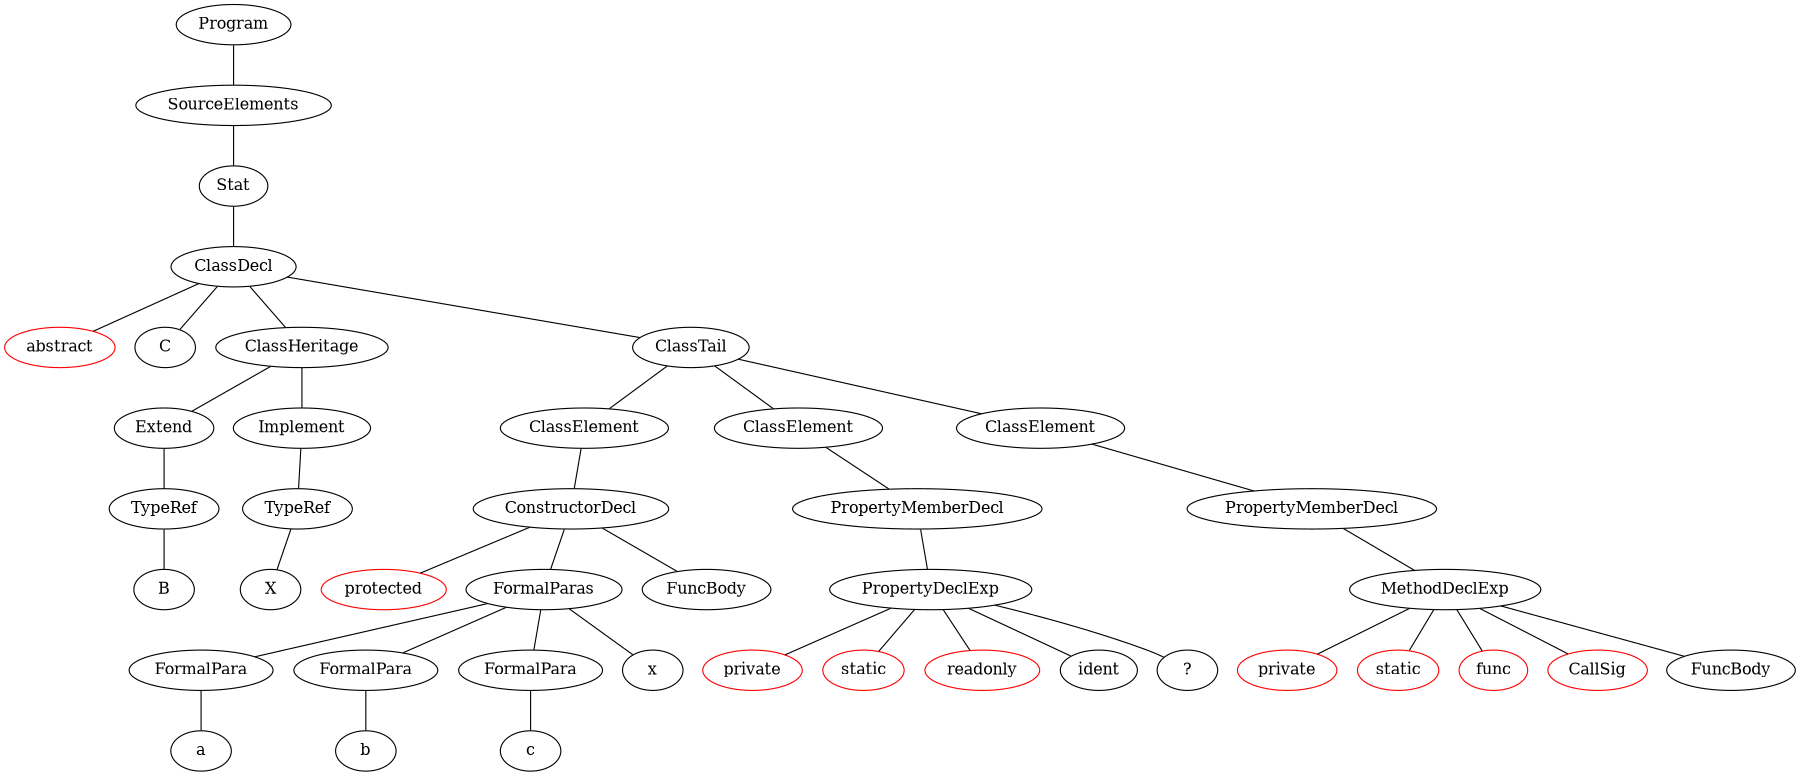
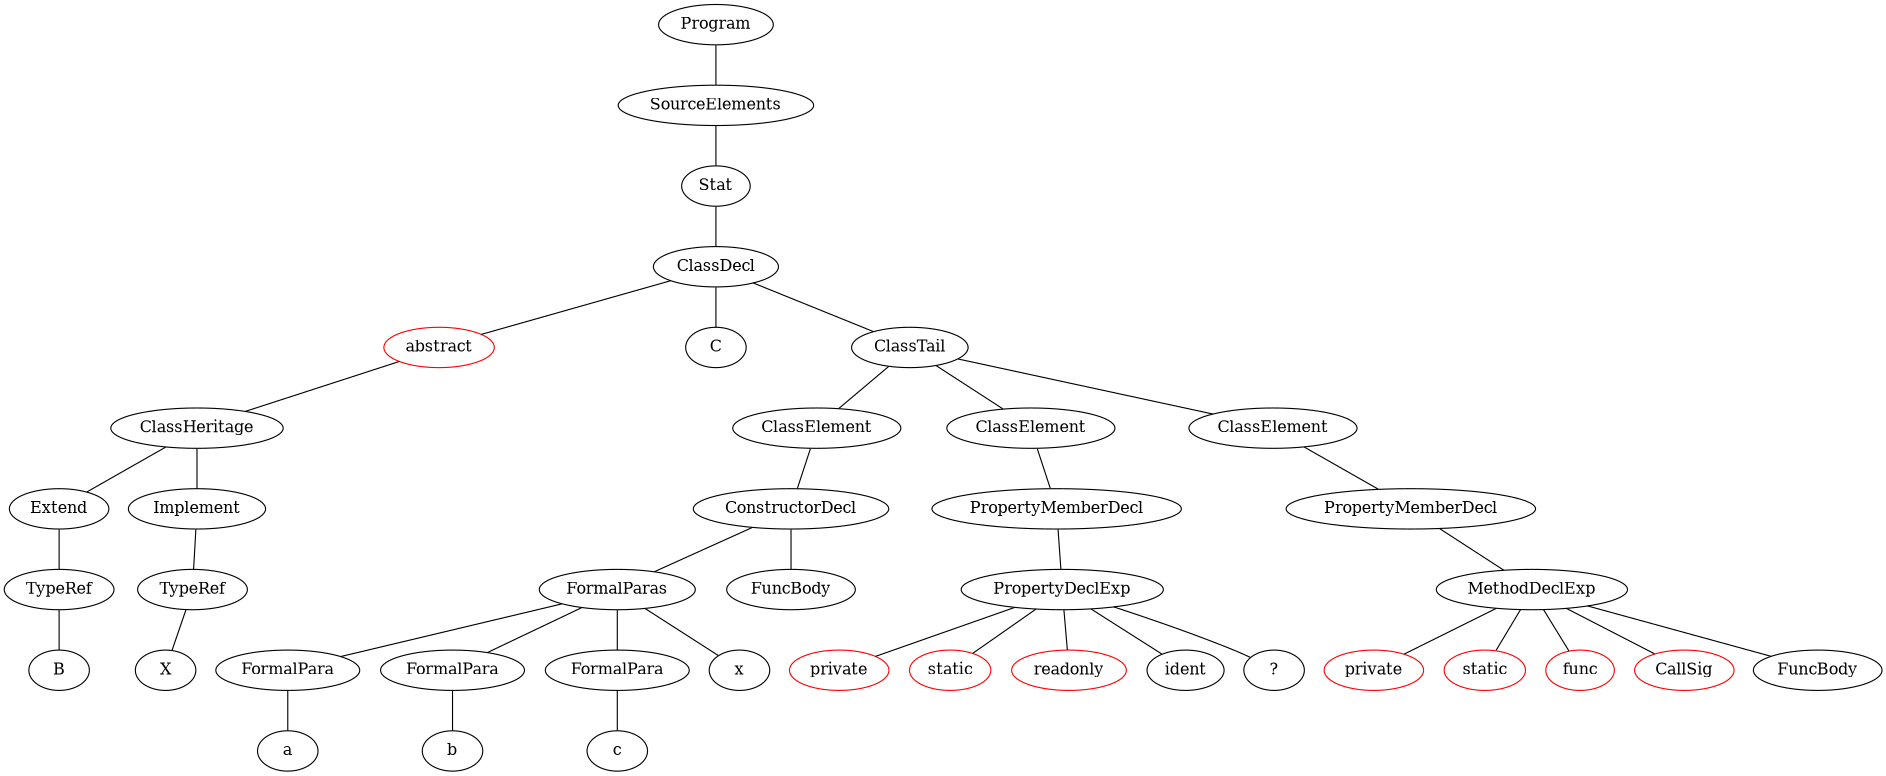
edge "ClassDecl" -- "ClassHeritage": now "abstract" -- "ClassHeritage"
node "protected": removed
